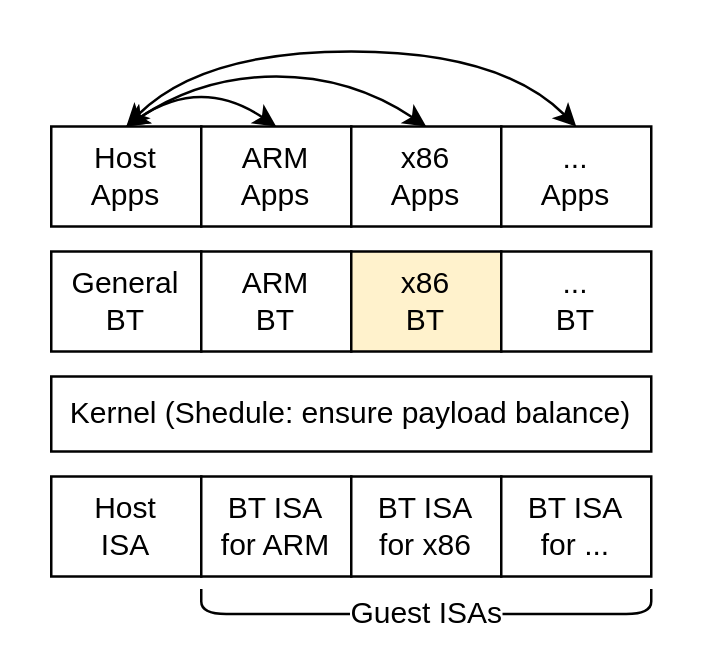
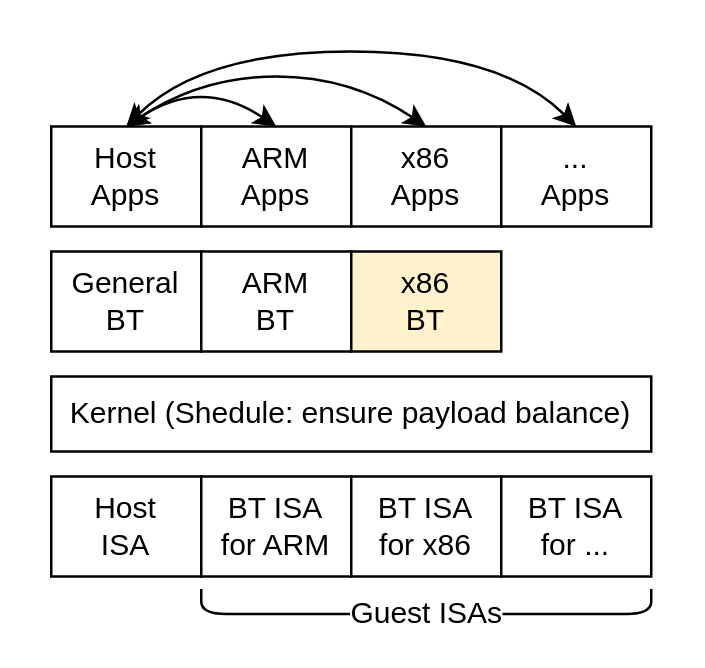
node "... BT": removed
